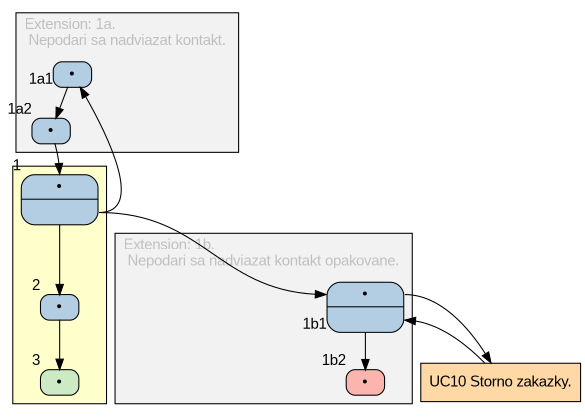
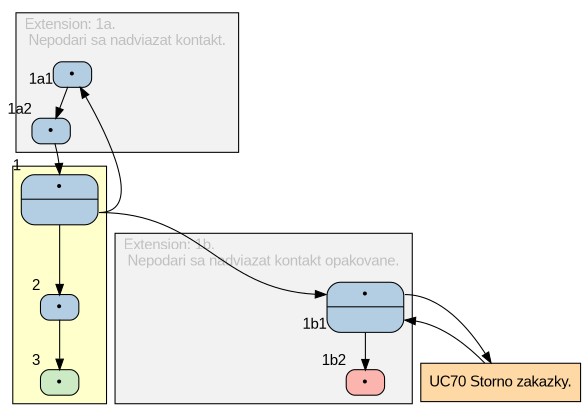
node "UC10 Storno zakazky.": label "UC10 Storno zakazky." -> "UC70 Storno zakazky."
